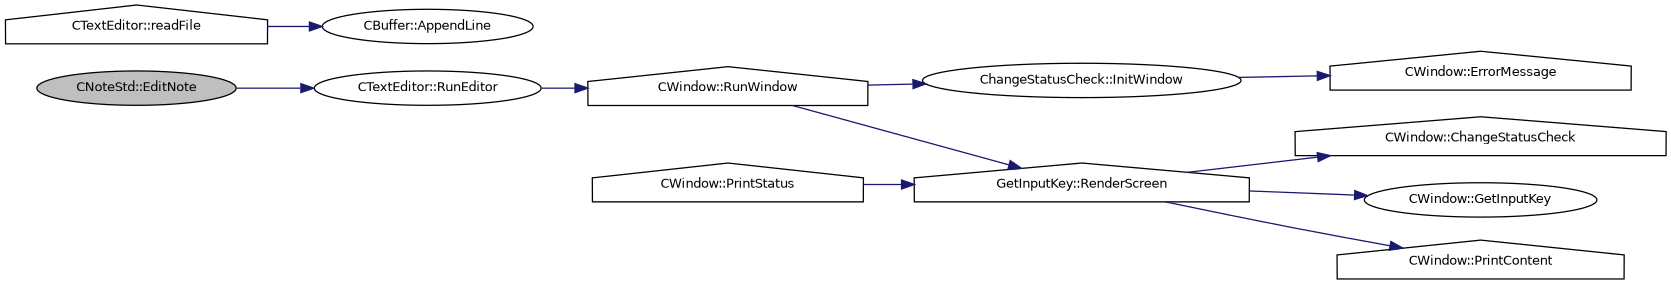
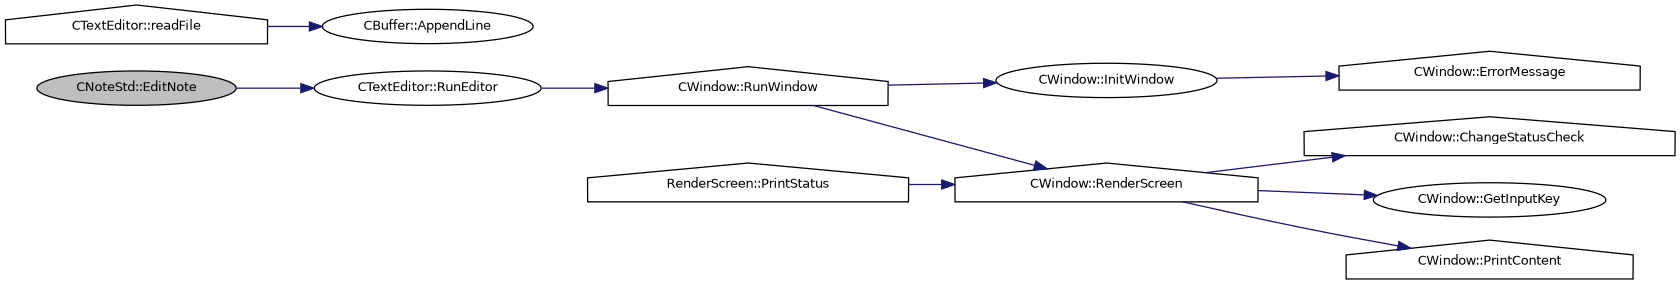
node "ChangeStatusCheck::InitWindow": label "ChangeStatusCheck::InitWindow" -> "CWindow::InitWindow"
node "CWindow::PrintStatus": label "CWindow::PrintStatus" -> "RenderScreen::PrintStatus"
node "GetInputKey::RenderScreen": label "GetInputKey::RenderScreen" -> "CWindow::RenderScreen"
